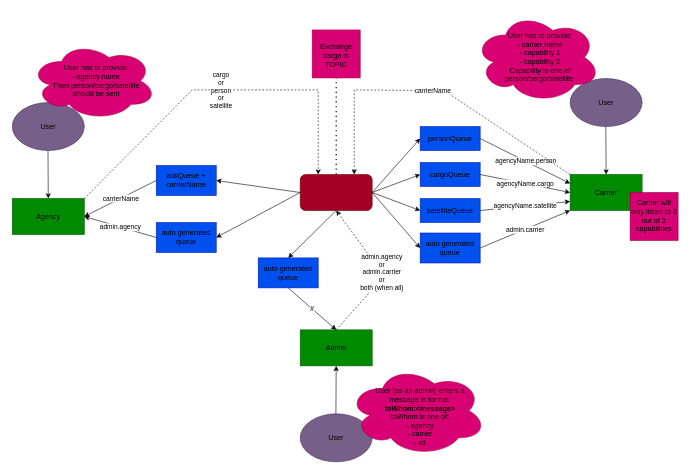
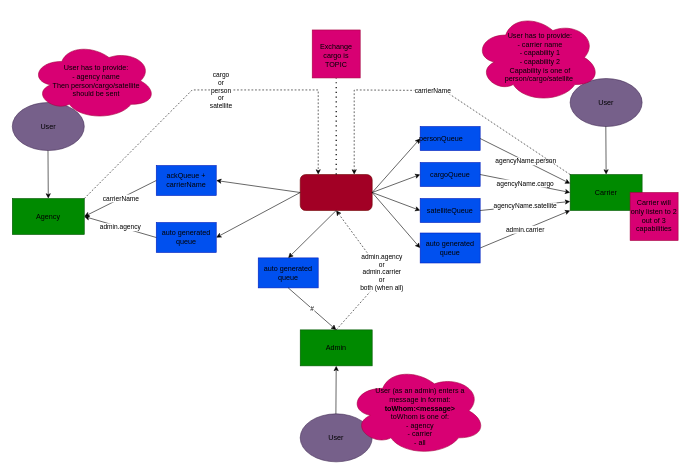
node "personQueue": moved (450, 138) -> (441, 138)
